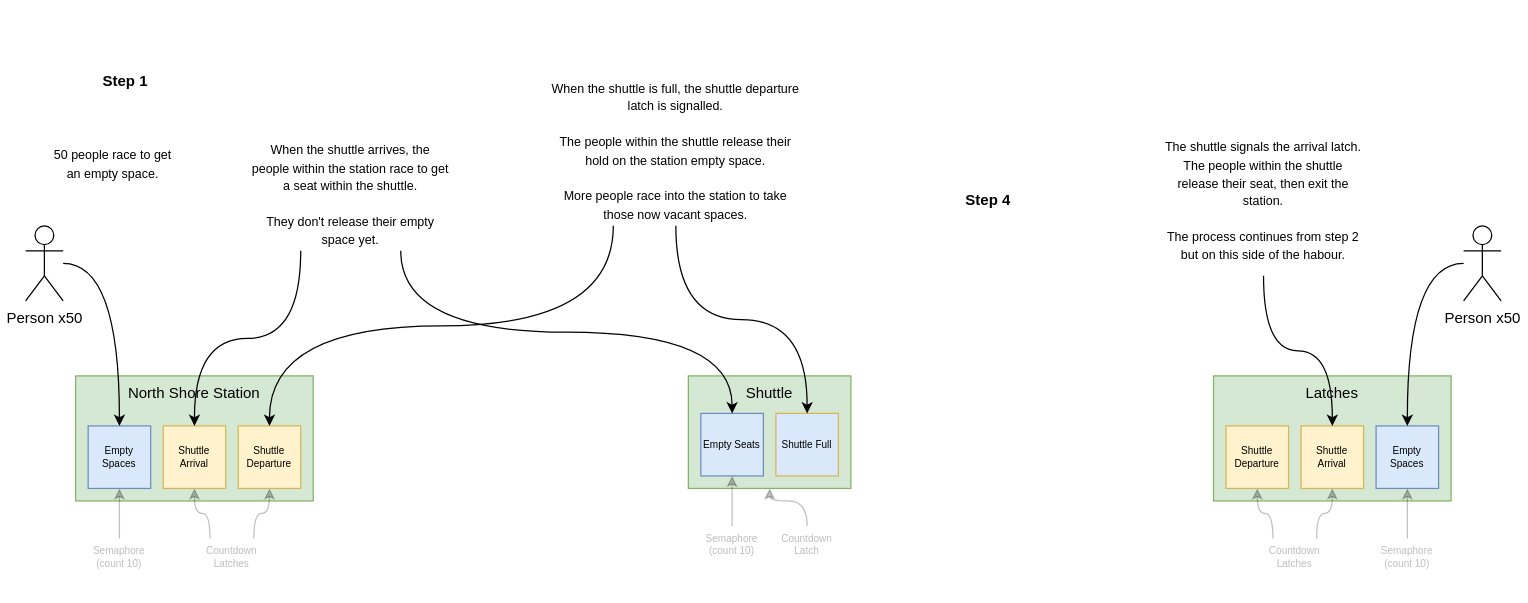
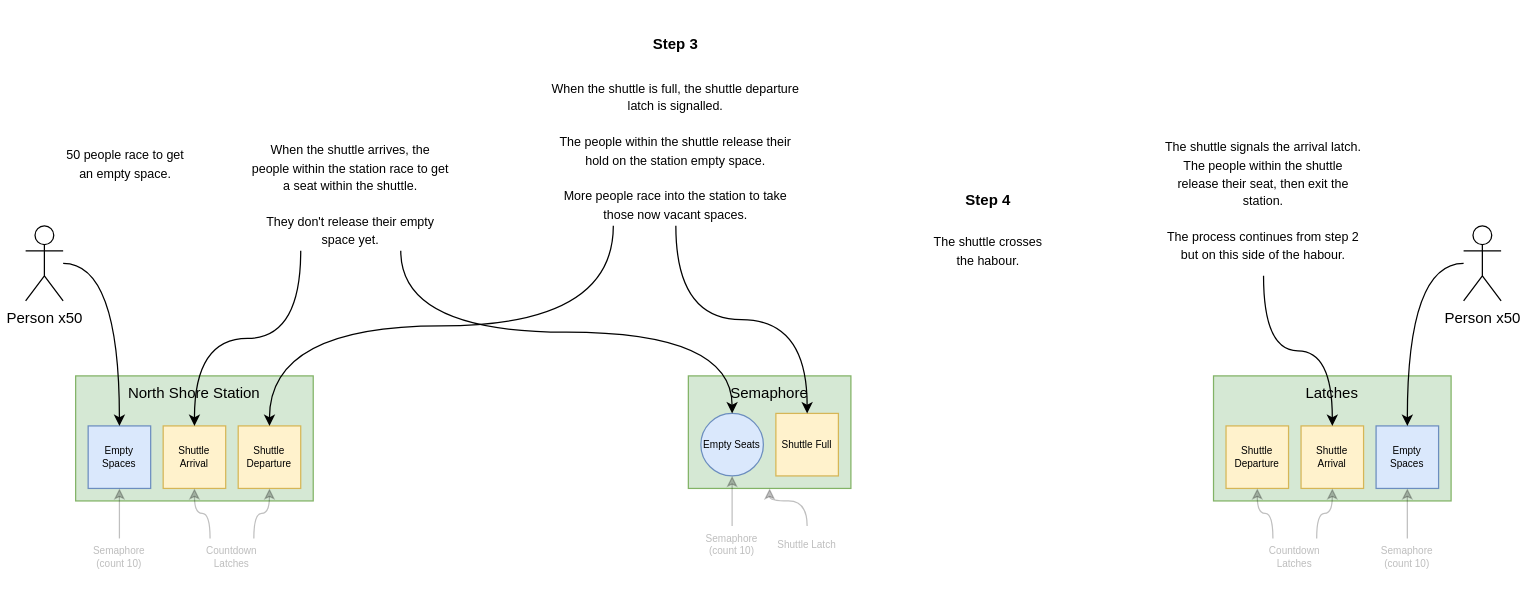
node "Step 3": added
node "Step 1": removed
node "50 people race to get an empty space.": moved (113, 163) -> (126, 163)
node "The shuttle crosses the habour.": added
node "Shuttle": label "Shuttle" -> "Semaphore"
node "Empty Seats": shape rectangle -> ellipse
node "Shuttle Full": fillcolor #dae8fc -> #fff2cc
node "Countdown Latch": label "Countdown Latch" -> "Shuttle Latch"
